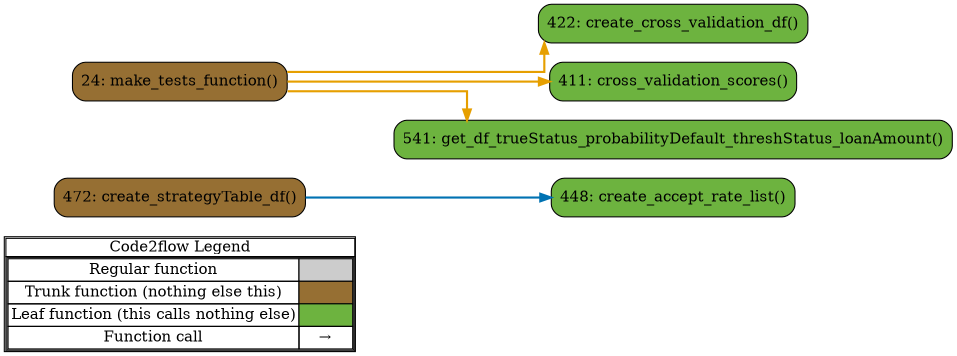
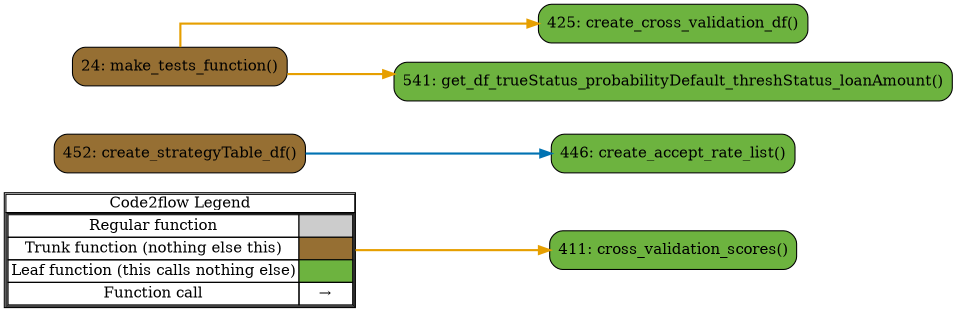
node "422: create_cross_validation_df()": label "422: create_cross_validation_df()" -> "425: create_cross_validation_df()"
edge "24: make_tests_function()" -> "411: cross_validation_scores()": now "Code2flow Legend" -> "411: cross_validation_scores()"
node "472: create_strategyTable_df()": label "472: create_strategyTable_df()" -> "452: create_strategyTable_df()"
node "448: create_accept_rate_list()": label "448: create_accept_rate_list()" -> "446: create_accept_rate_list()"
